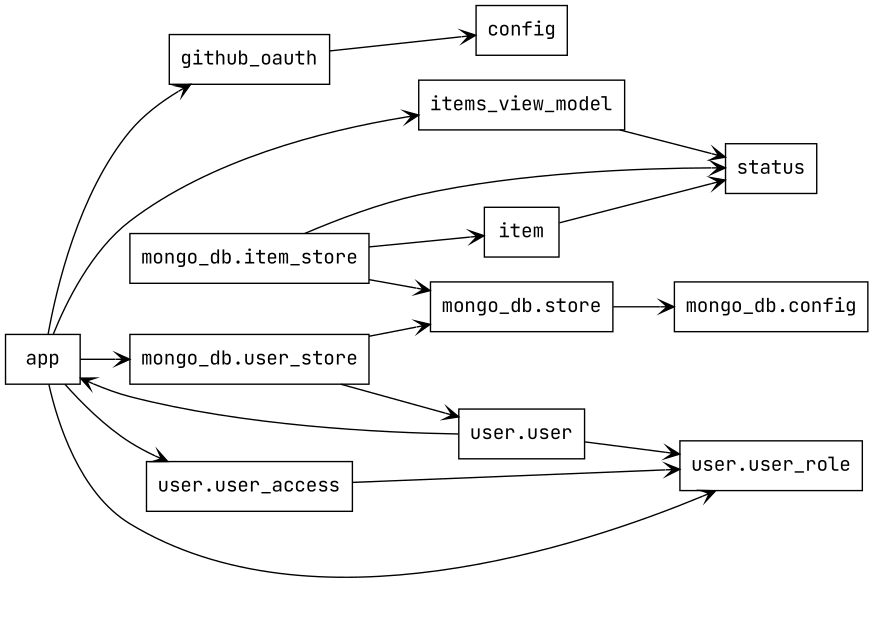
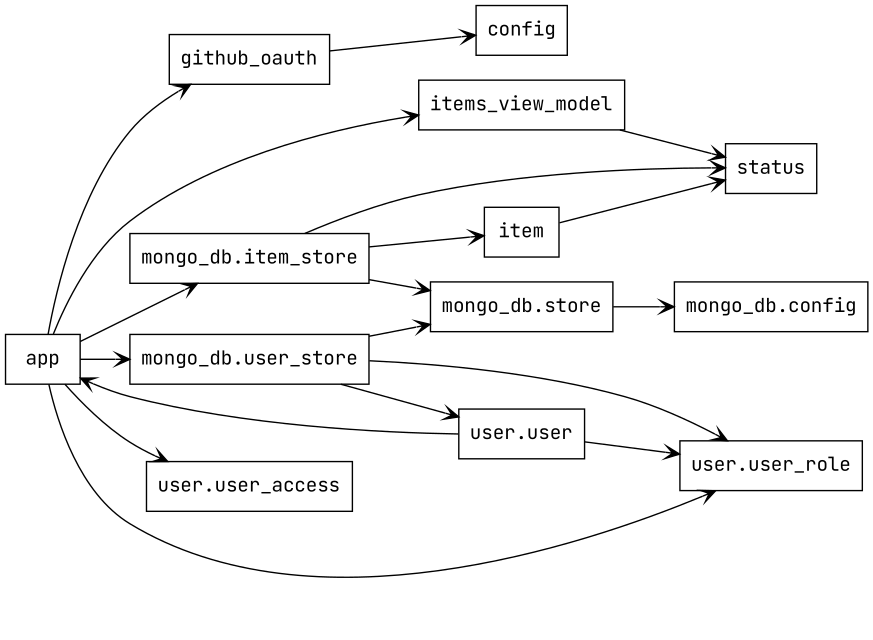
edge "app" -> "mongo_db.item_store": added
edge "user.user_access" -> "user.user_role": now "mongo_db.user_store" -> "user.user_role"
